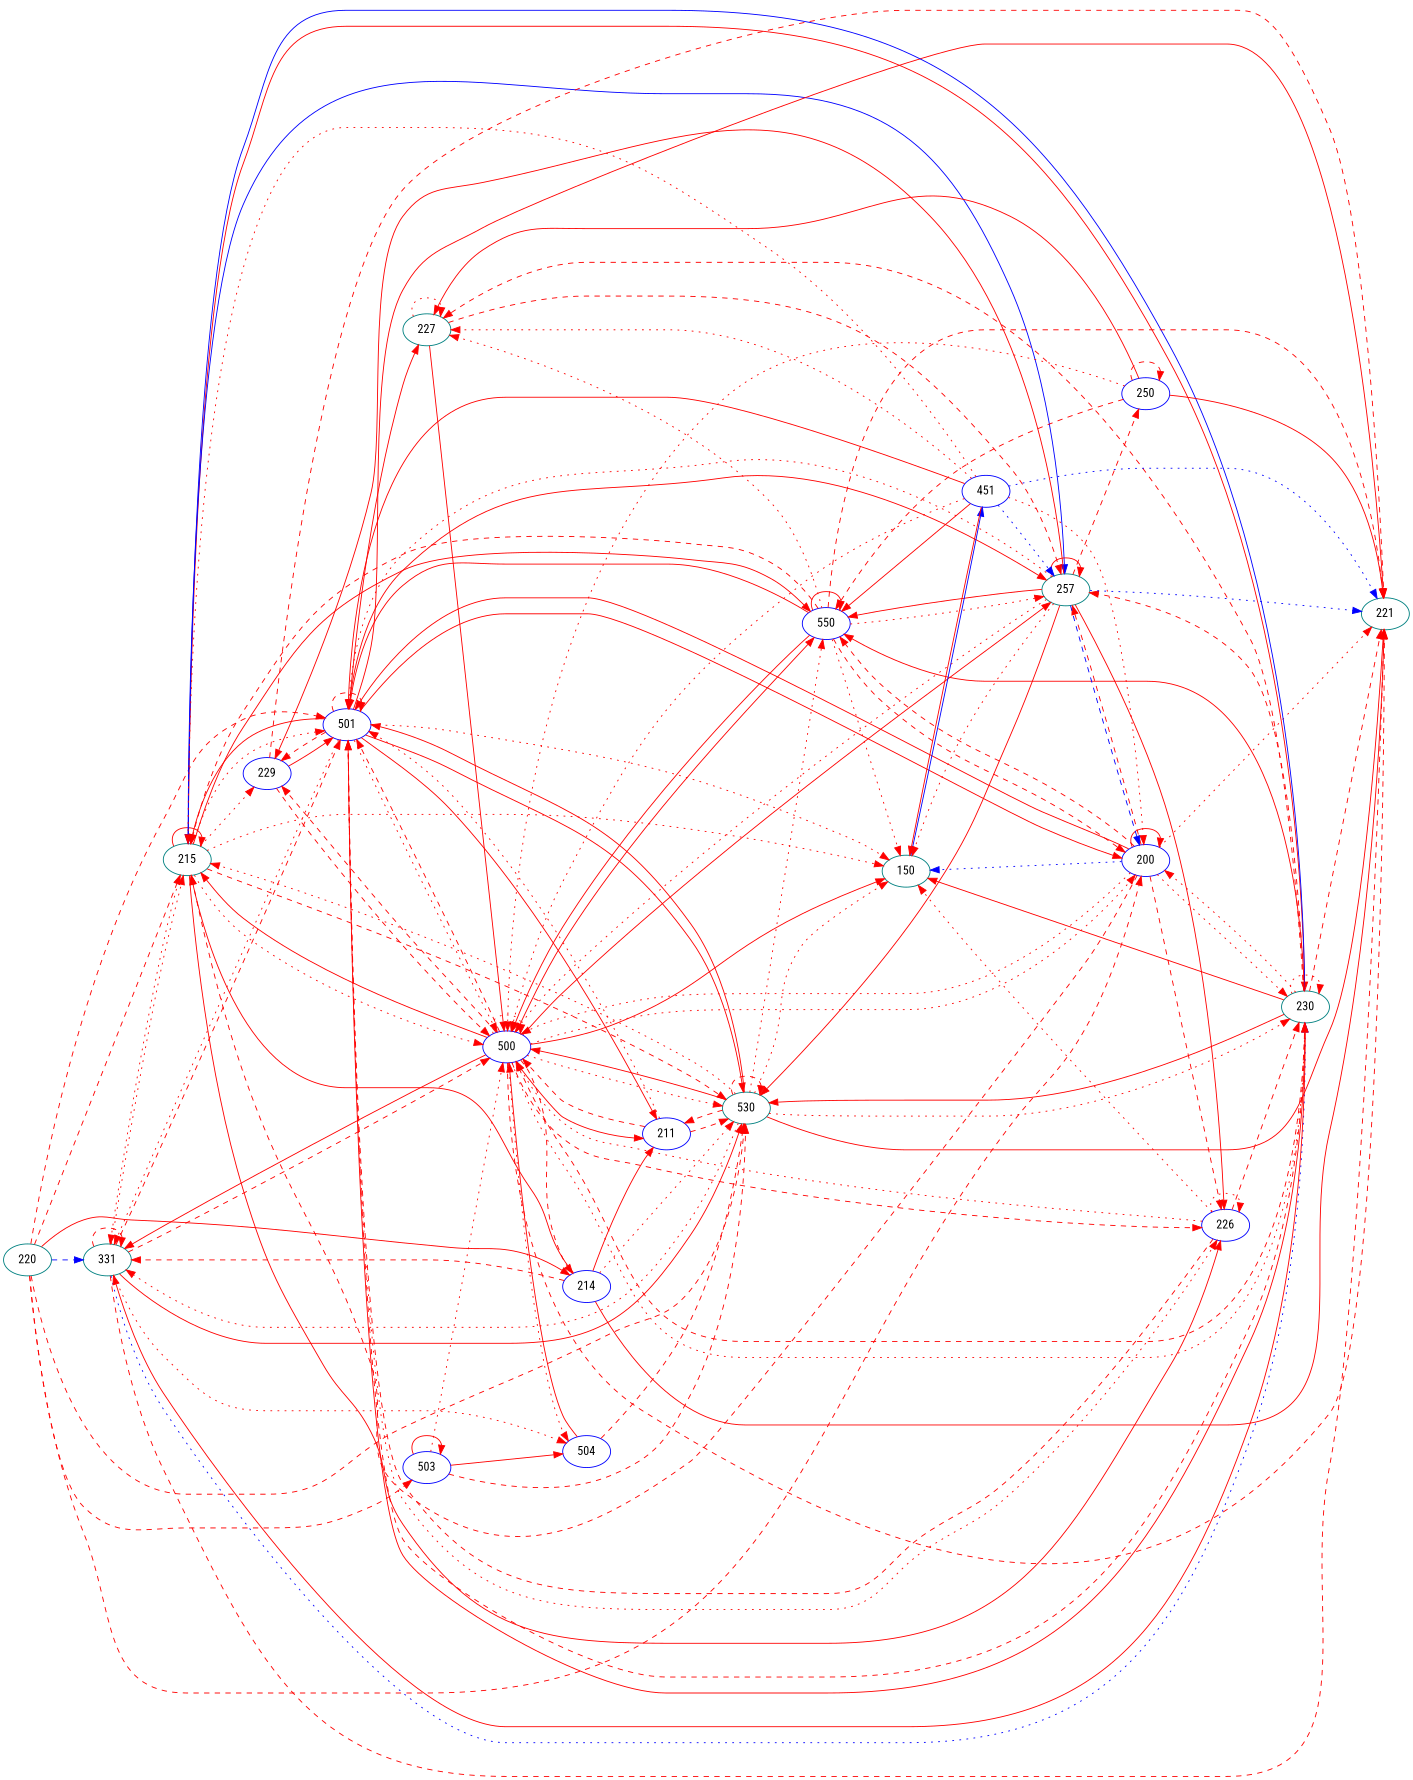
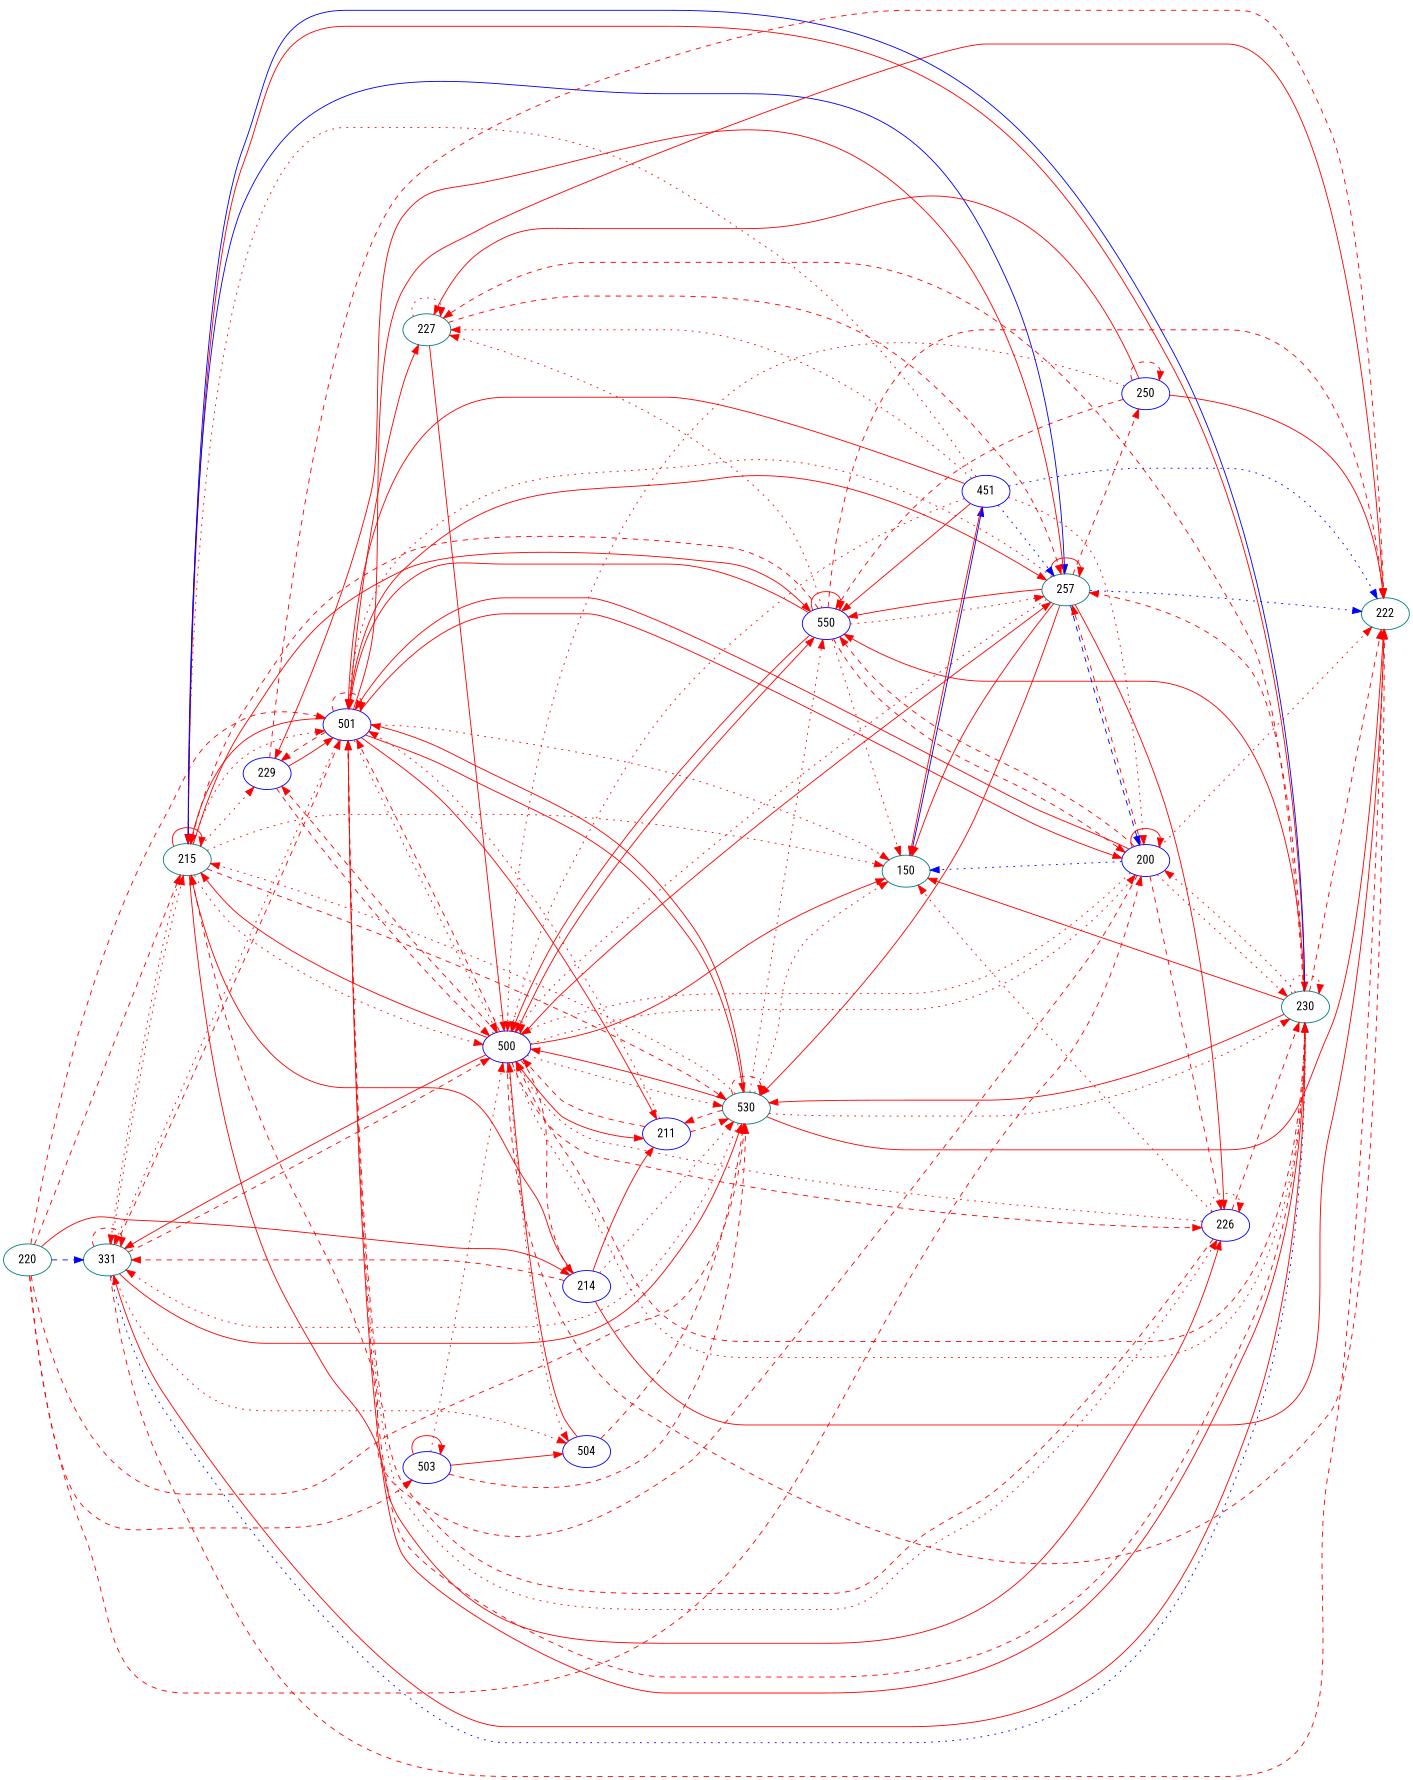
node "221": label "221" -> "222"
edge "257" -> "150": style dotted -> solid
